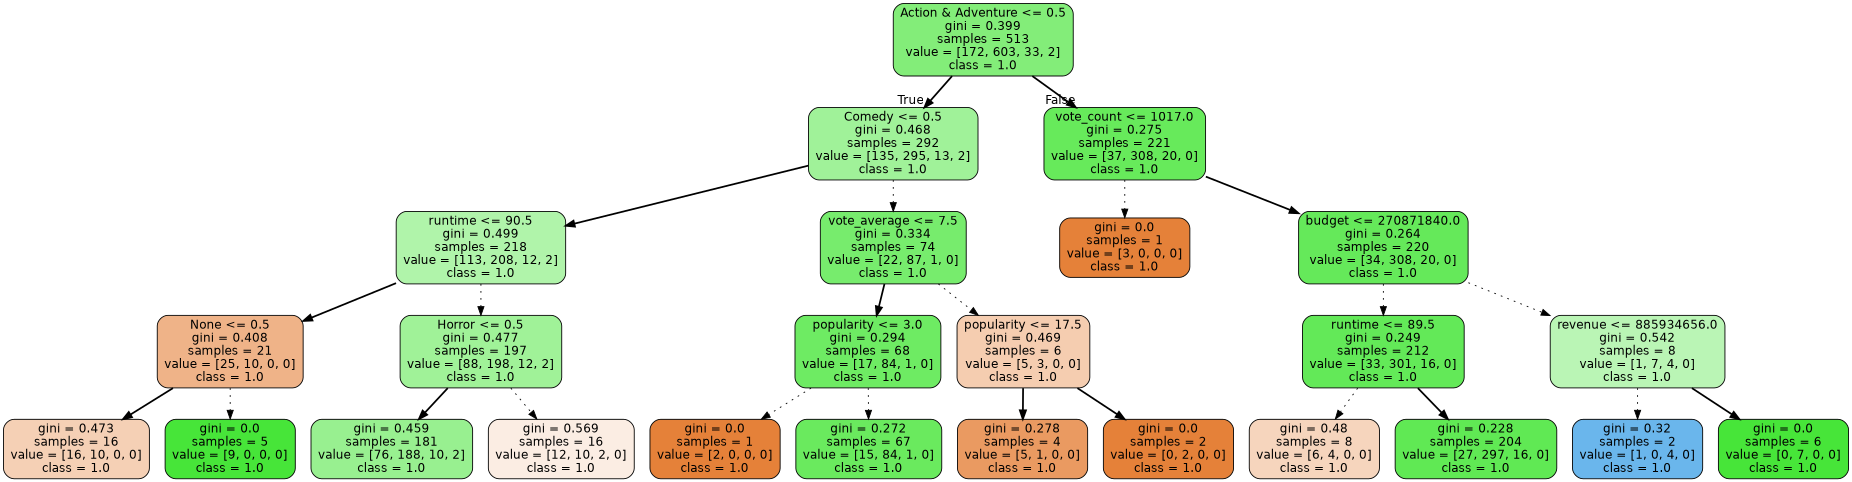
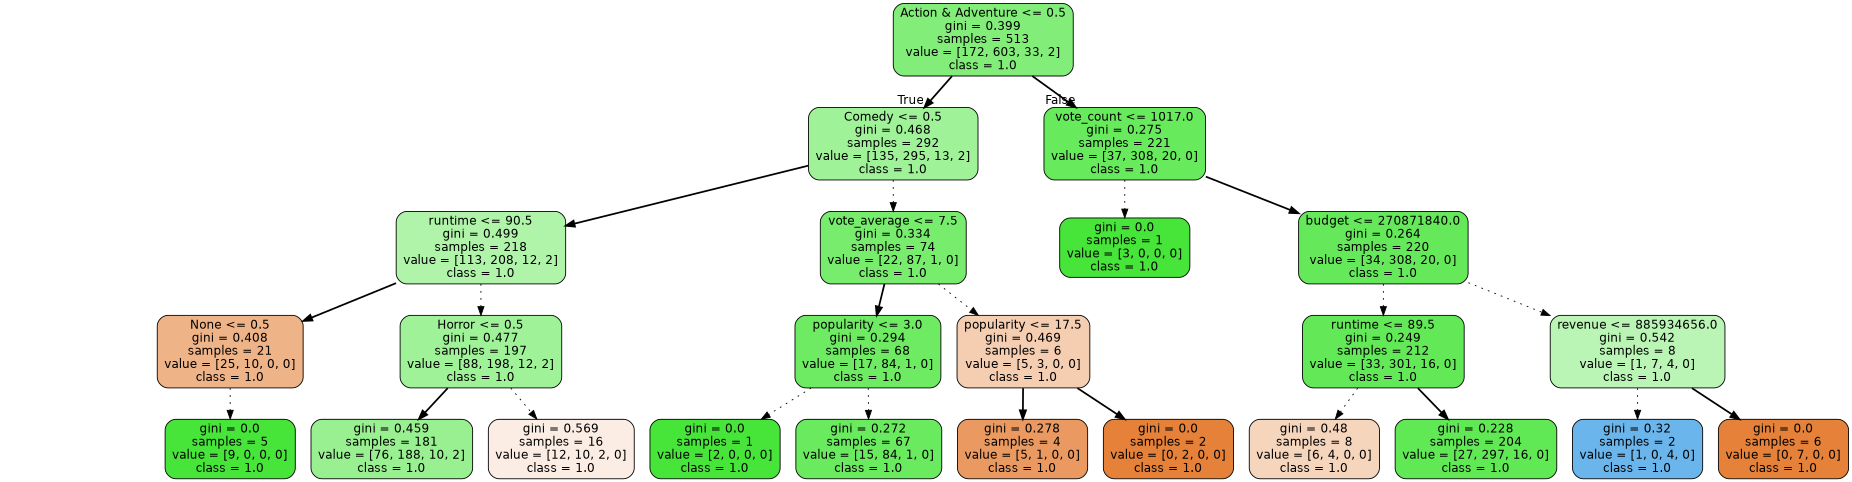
node "gini = 0.0 samples = 1 value = [3, 0, 0, 0] class = 1.0": fillcolor #e58139 -> #47e539
node "gini = 0.473 samples = 16 value = [16, 10, 0, 0] class = 1.0": removed
node "gini = 0.0 samples = 1 value = [2, 0, 0, 0] class = 1.0": fillcolor #e58139 -> #47e539
node "gini = 0.0 samples = 6 value = [0, 7, 0, 0] class = 1.0": fillcolor #47e539 -> #e58139
